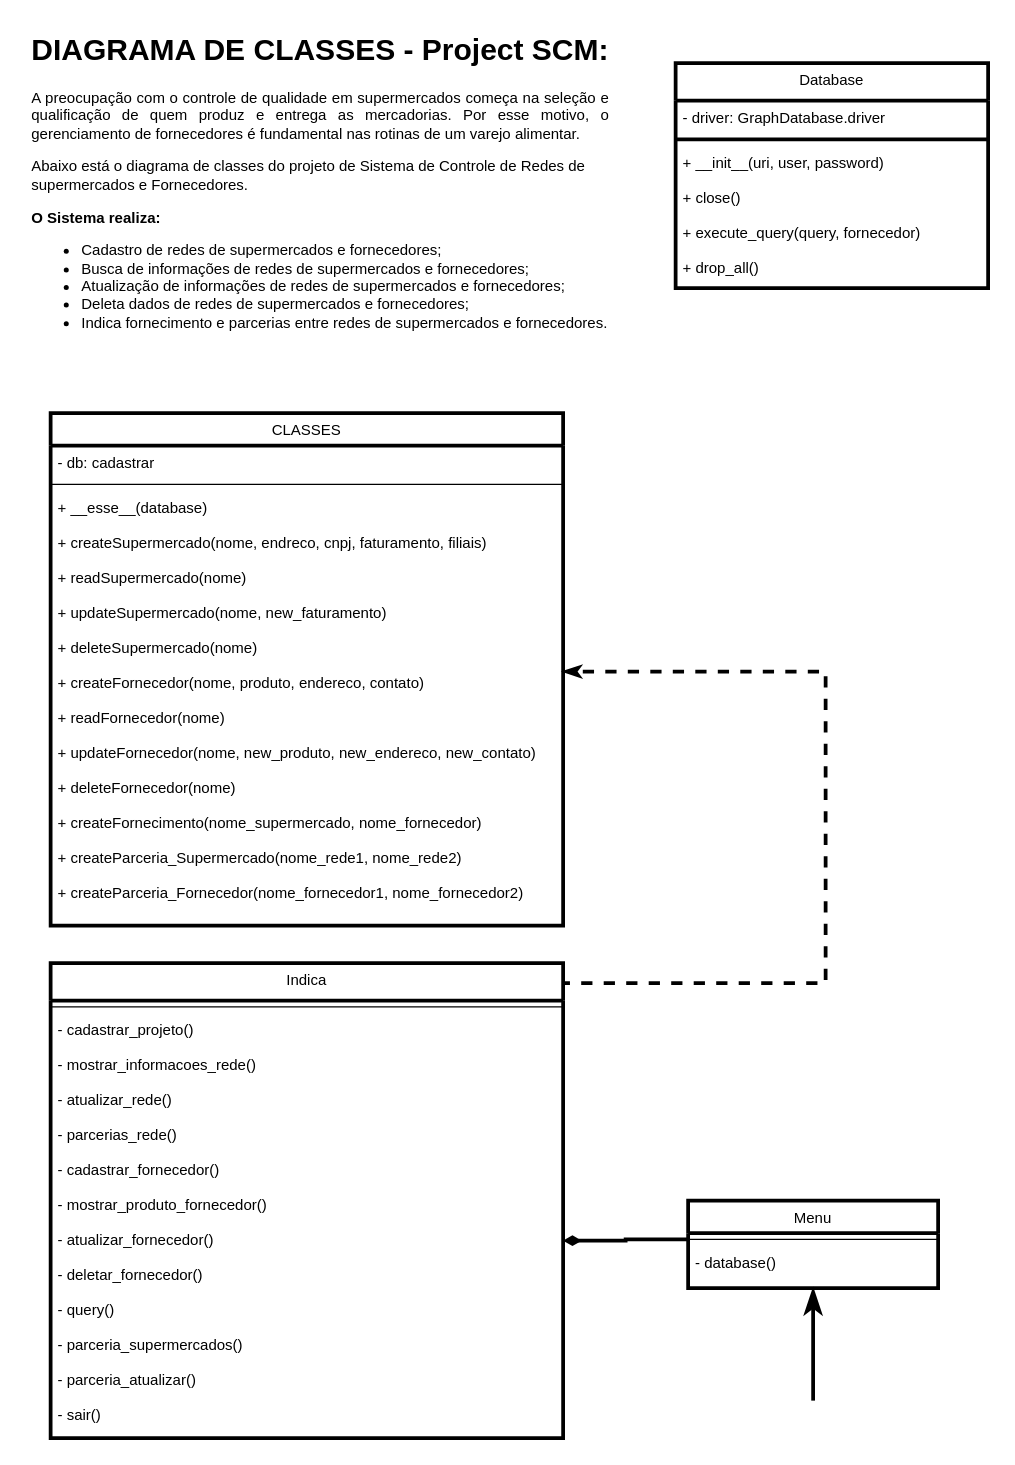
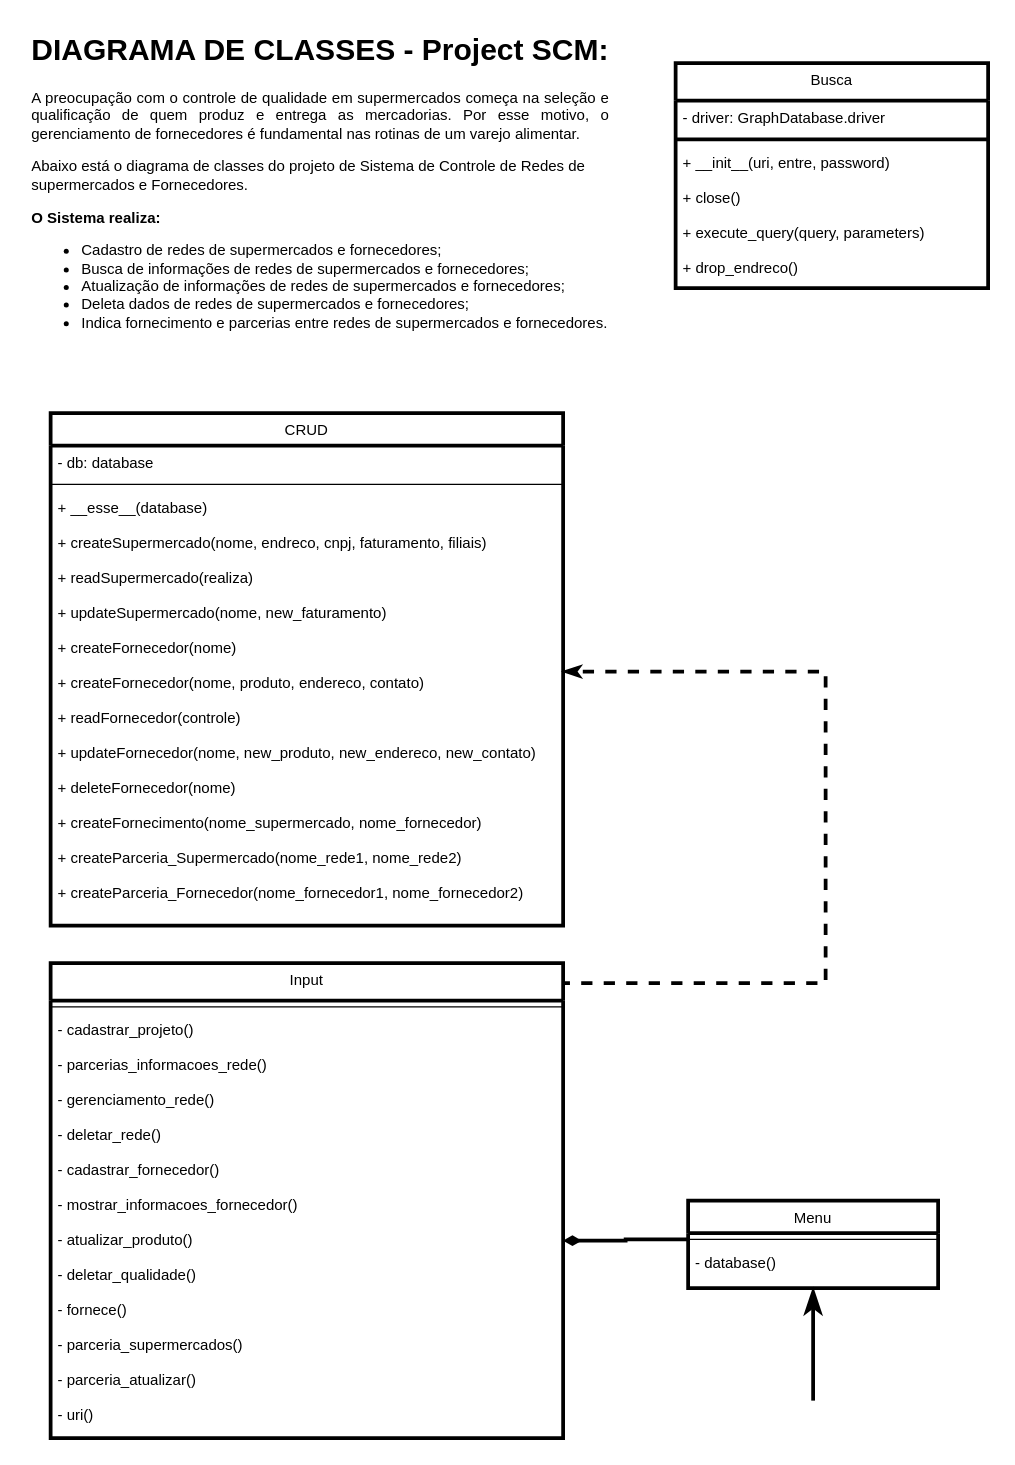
node "Database": label "Database" -> "Busca"
node "+ __init__(uri, user, password)": label "+ __init__(uri, user, password)" -> "+ __init__(uri, entre, password)"
node "+ execute_query(query, fornecedor)": label "+ execute_query(query, fornecedor)" -> "+ execute_query(query, parameters)"
node "+ drop_all()": label "+ drop_all()" -> "+ drop_endreco()"
node "CLASSES": label "CLASSES" -> "CRUD"
node "- db: cadastrar": label "- db: cadastrar" -> "- db: database"
node "+ readSupermercado(nome)": label "+ readSupermercado(nome)" -> "+ readSupermercado(realiza)"
node "+ deleteSupermercado(nome)": label "+ deleteSupermercado(nome)" -> "+ createFornecedor(nome)"
node "+ readFornecedor(nome)": label "+ readFornecedor(nome)" -> "+ readFornecedor(controle)"
node "Indica": label "Indica" -> "Input"
node "- mostrar_informacoes_rede()": label "- mostrar_informacoes_rede()" -> "- parcerias_informacoes_rede()"
node "- atualizar_rede()": label "- atualizar_rede()" -> "- gerenciamento_rede()"
node "- parcerias_rede()": label "- parcerias_rede()" -> "- deletar_rede()"
node "- mostrar_produto_fornecedor()": label "- mostrar_produto_fornecedor()" -> "- mostrar_informacoes_fornecedor()"
node "- atualizar_fornecedor()": label "- atualizar_fornecedor()" -> "- atualizar_produto()"
node "- deletar_fornecedor()": label "- deletar_fornecedor()" -> "- deletar_qualidade()"
node "- query()": label "- query()" -> "- fornece()"
node "- sair()": label "- sair()" -> "- uri()"
